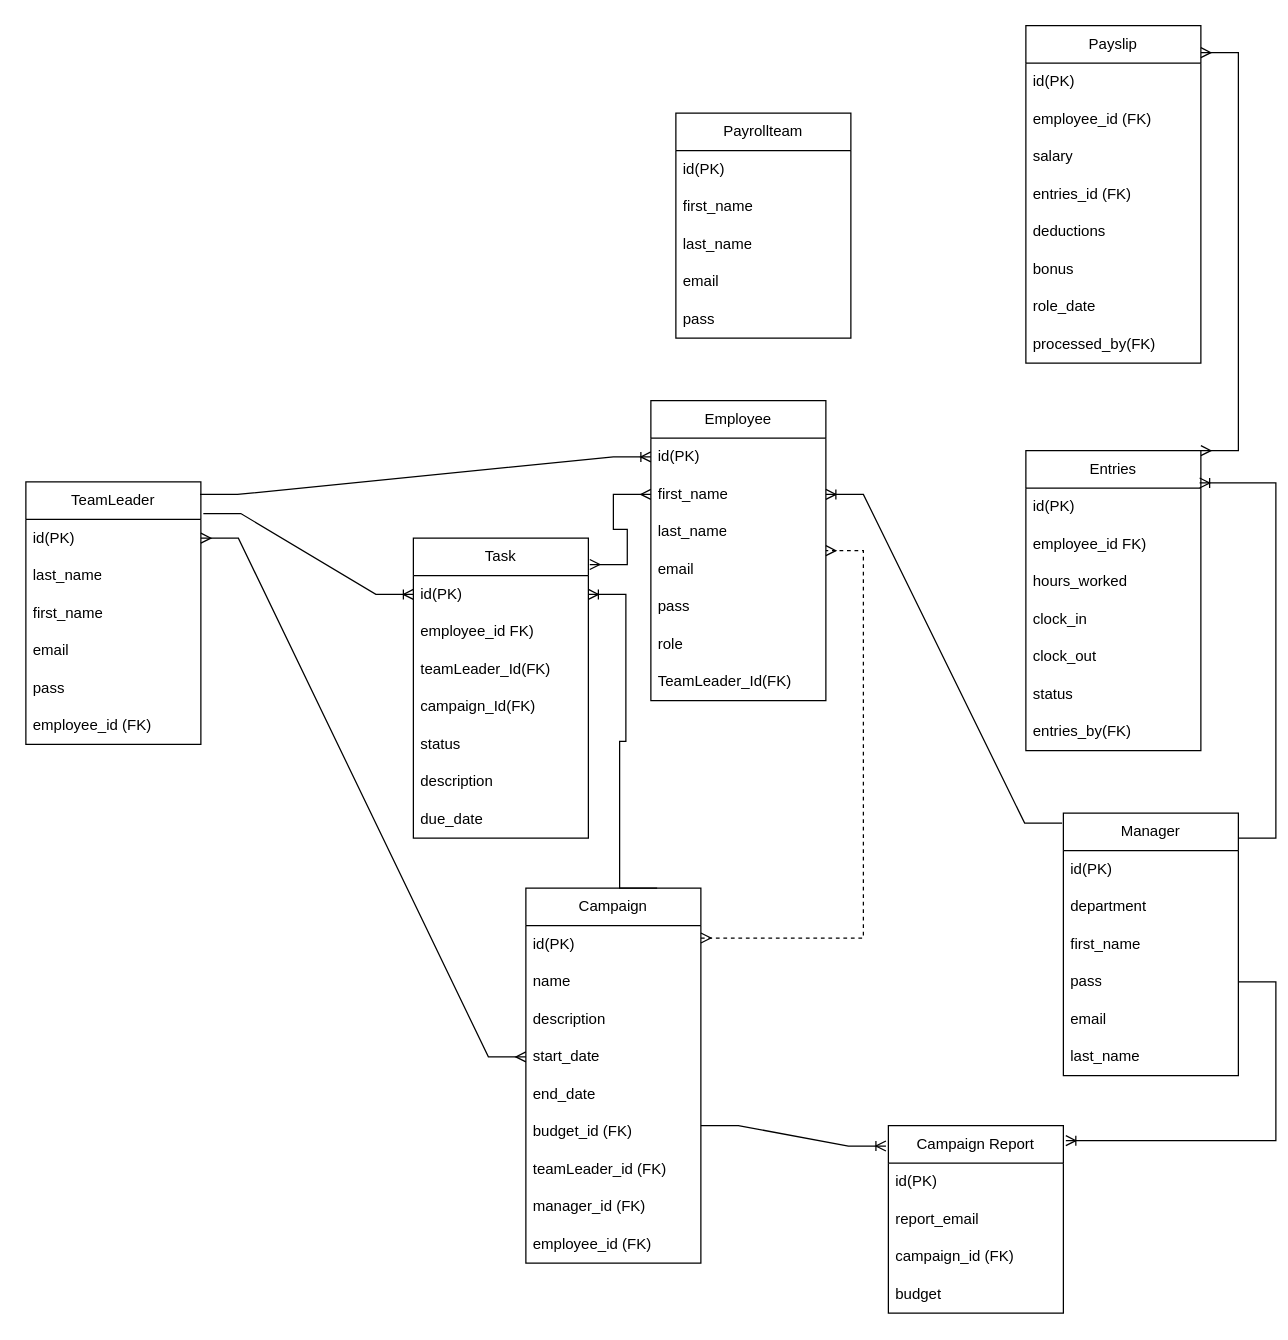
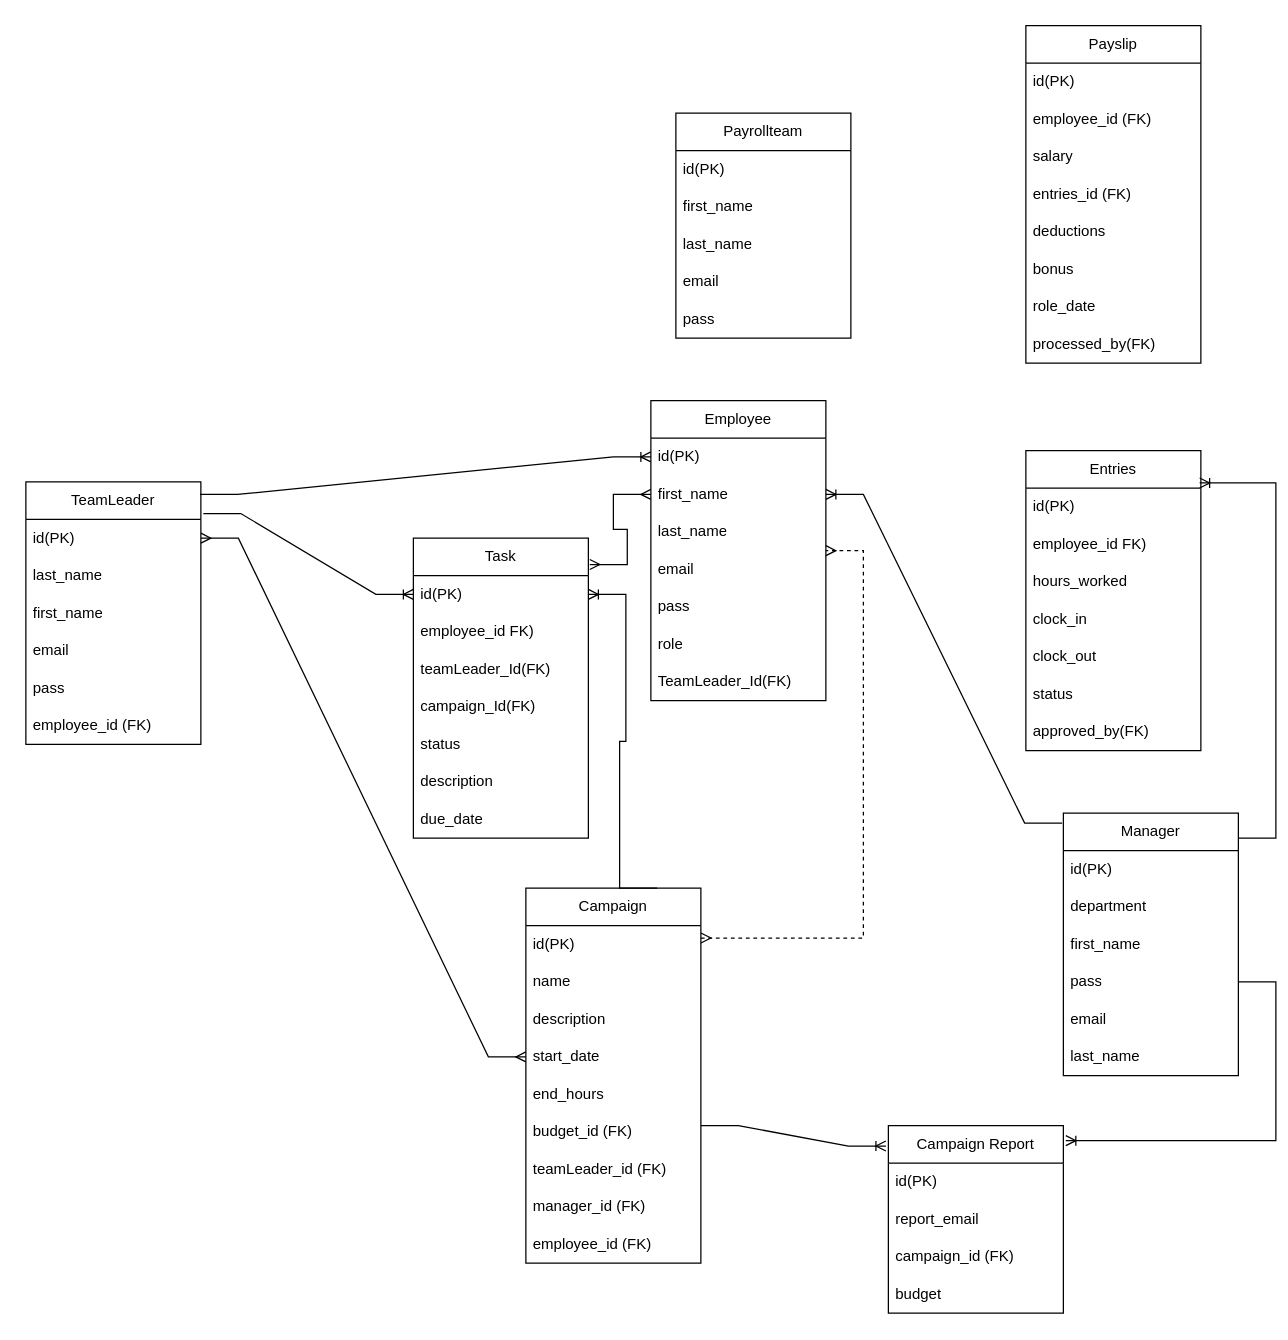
edge "Payslip" -- "Entries": removed
node "entries_by(FK)": label "entries_by(FK)" -> "approved_by(FK)"
node "end_date": label "end_date" -> "end_hours"
